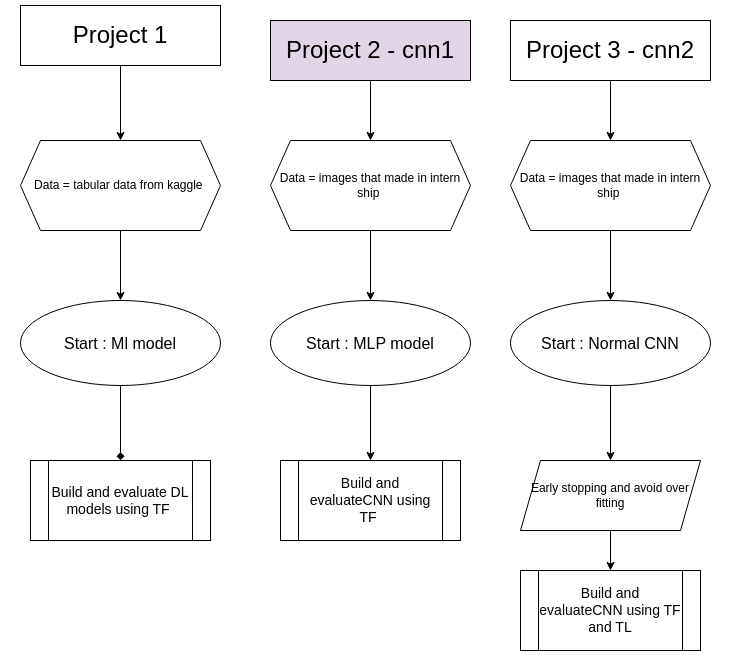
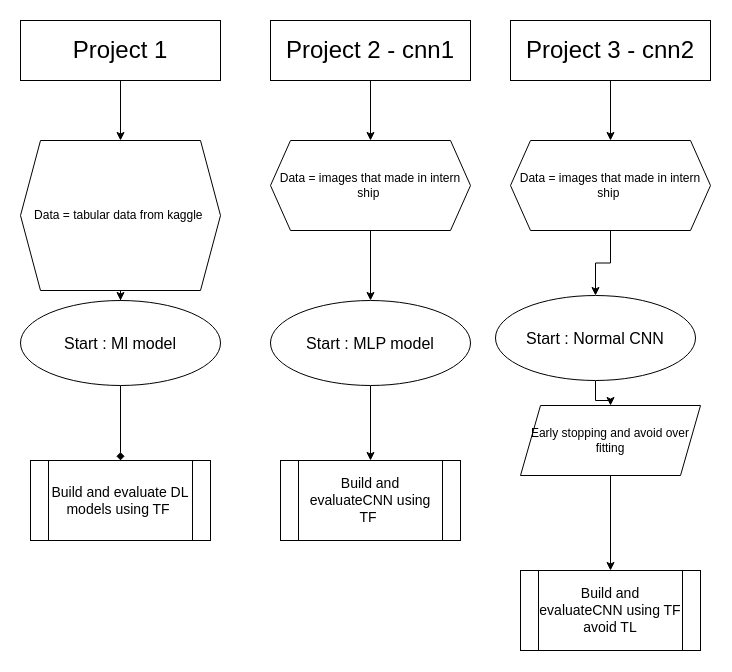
node "Project 1": moved (121, 36) -> (121, 51)
node "Project 2 - cnn1": fillcolor #e1d5e7 -> #ffffff
node "Data = tabular data from kaggle": size 200x90 -> 200x150
node "Start : Normal CNN": moved (611, 343) -> (596, 338)
node "Early stopping and avoid over fitting": moved (611, 496) -> (611, 441)
node "Build and evaluateCNN using TF and TL": label "Build and evaluateCNN using TF and TL" -> "Build and evaluateCNN using TF avoid TL"
